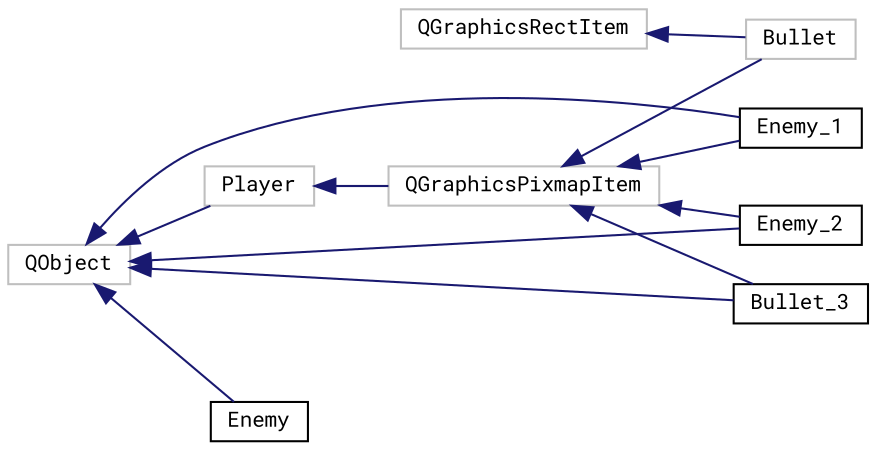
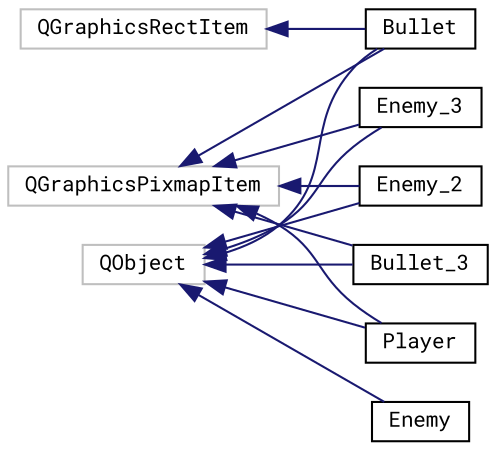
node "Bullet": color grey75 -> black
node "Enemy_1": label "Enemy_1" -> "Enemy_3"
edge "Bullet" -> "QObject": added
node "Player": color grey75 -> black
edge "QGraphicsPixmapItem" -> "Player": reversed
